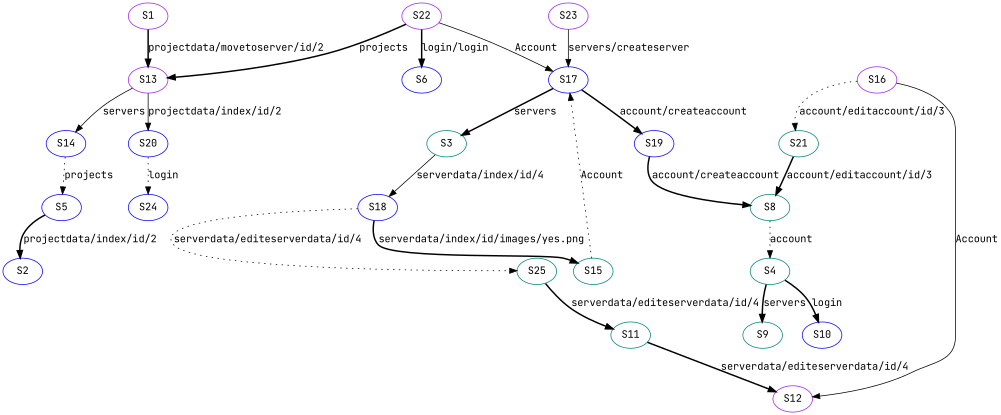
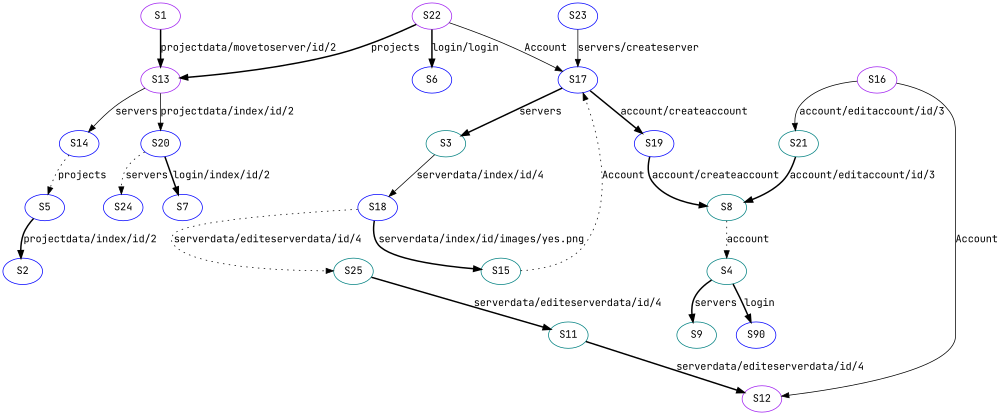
node "S23": color purple -> blue
edge "S16" -> "S21": style dotted -> solid
edge "S20" -> "S24": label "login" -> "servers"
node "S7": added
node "S10": label "S10" -> "S90"
